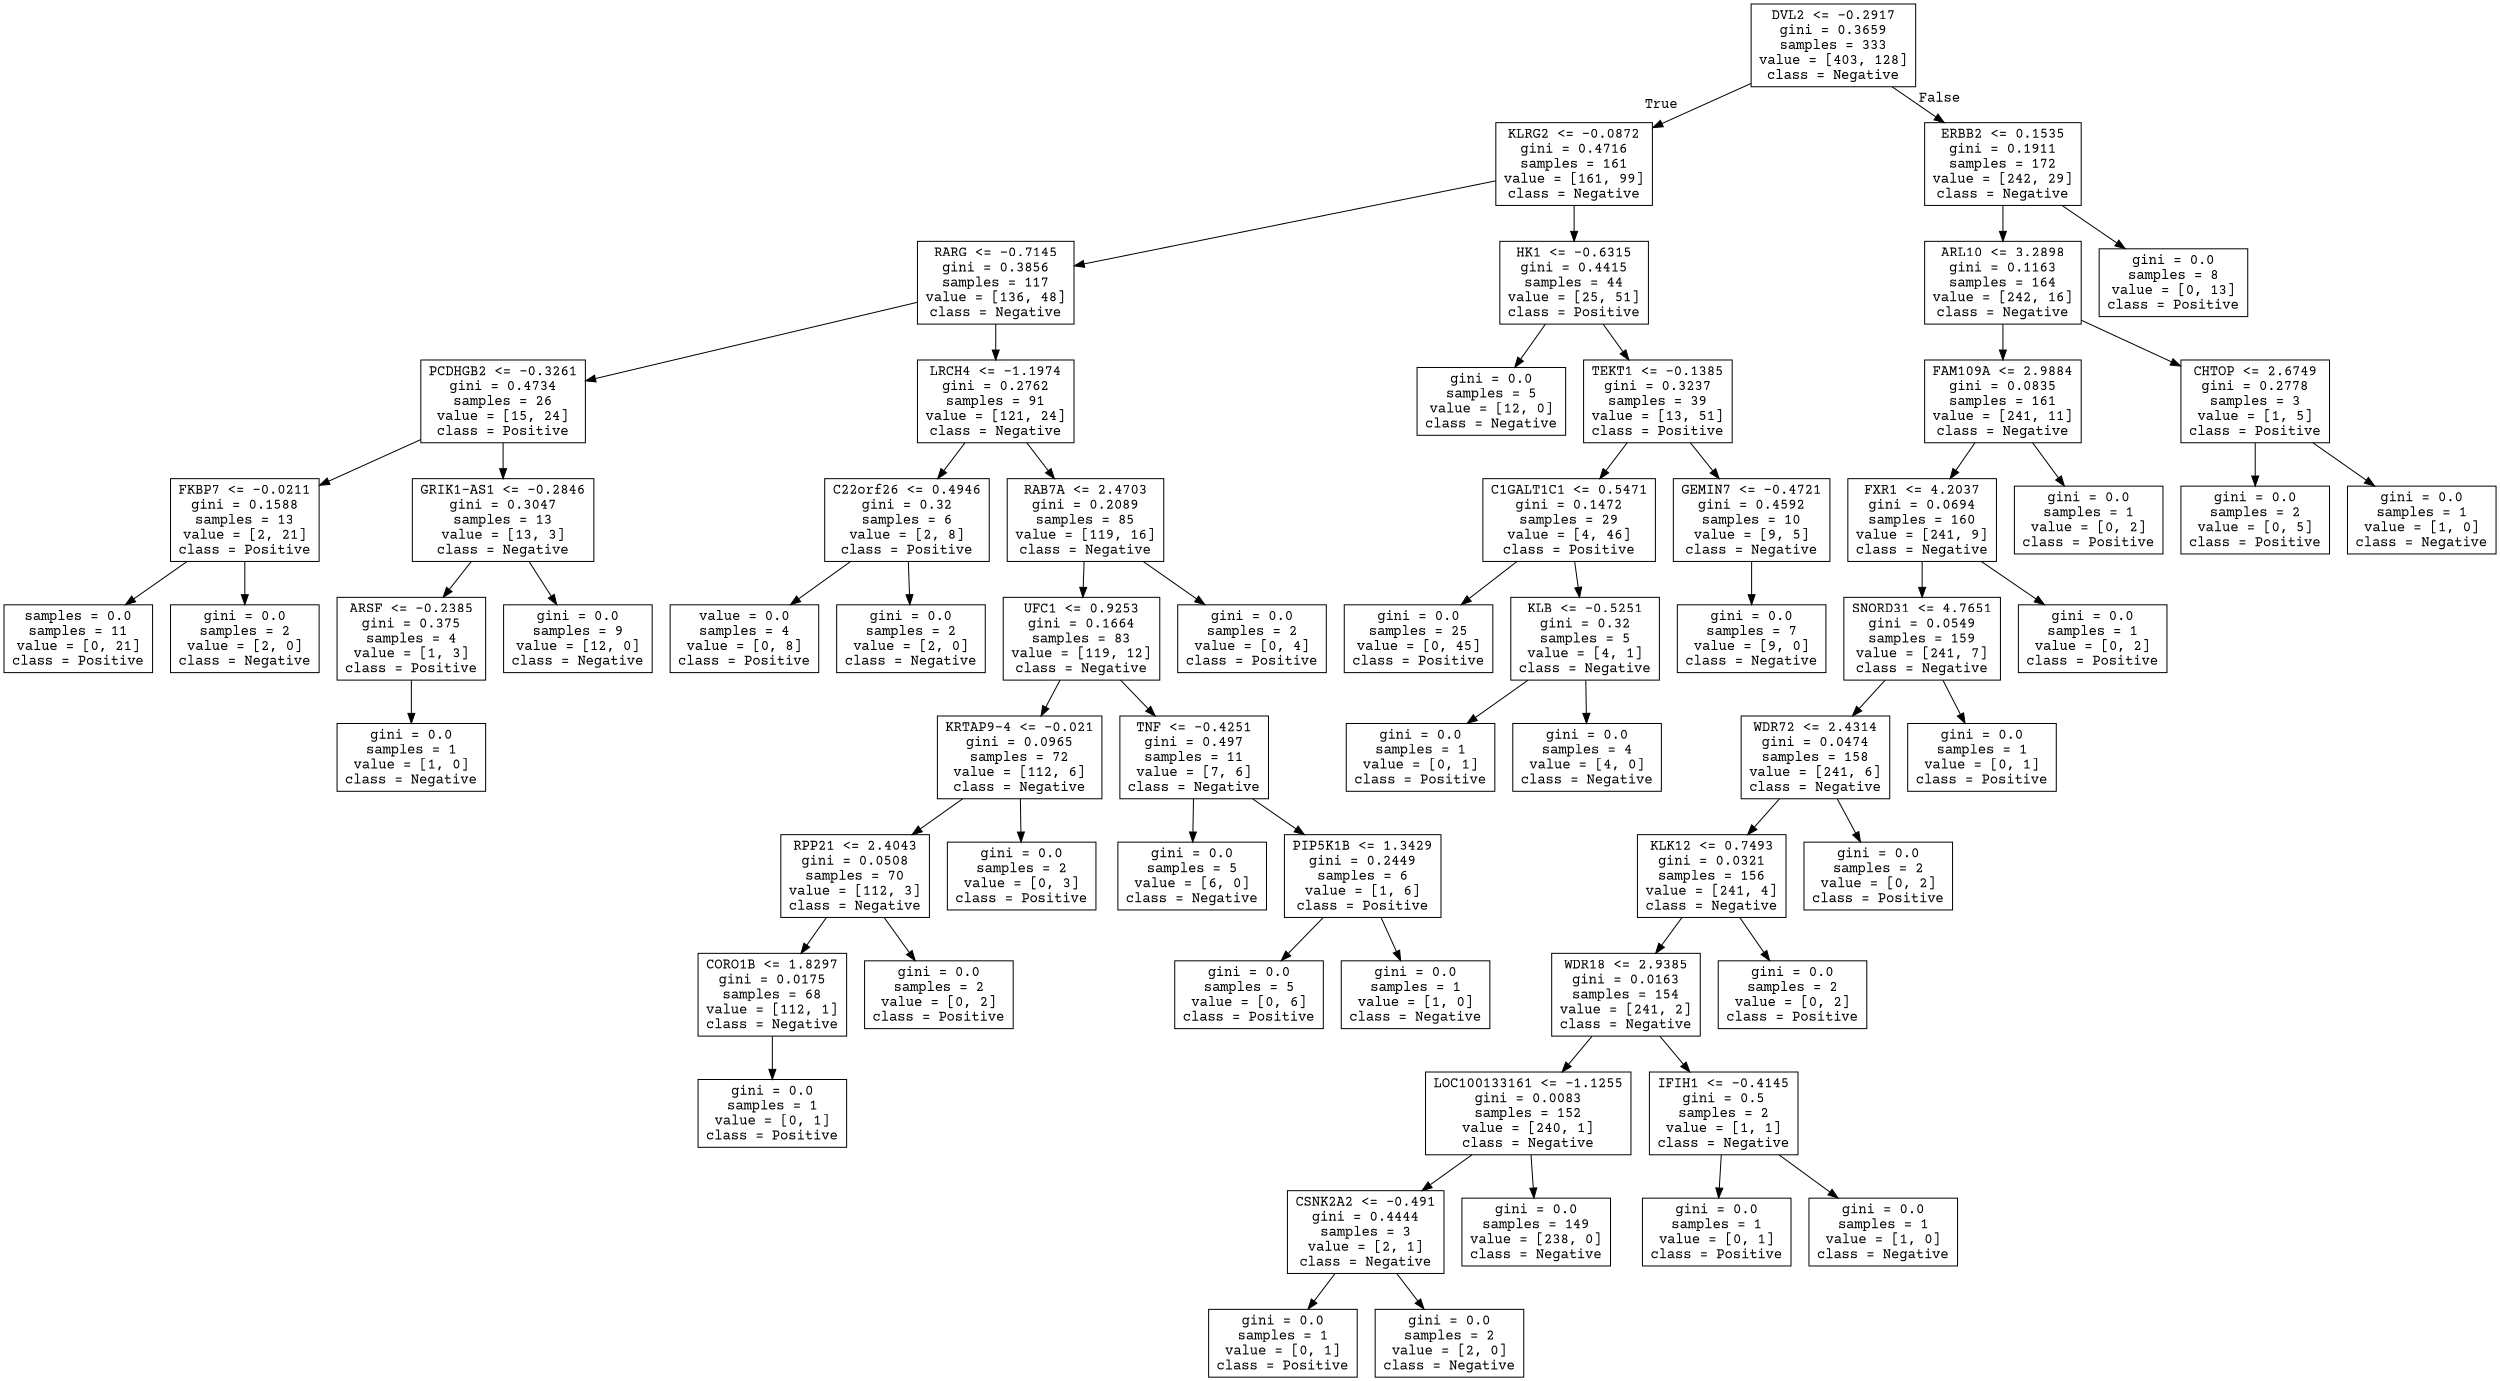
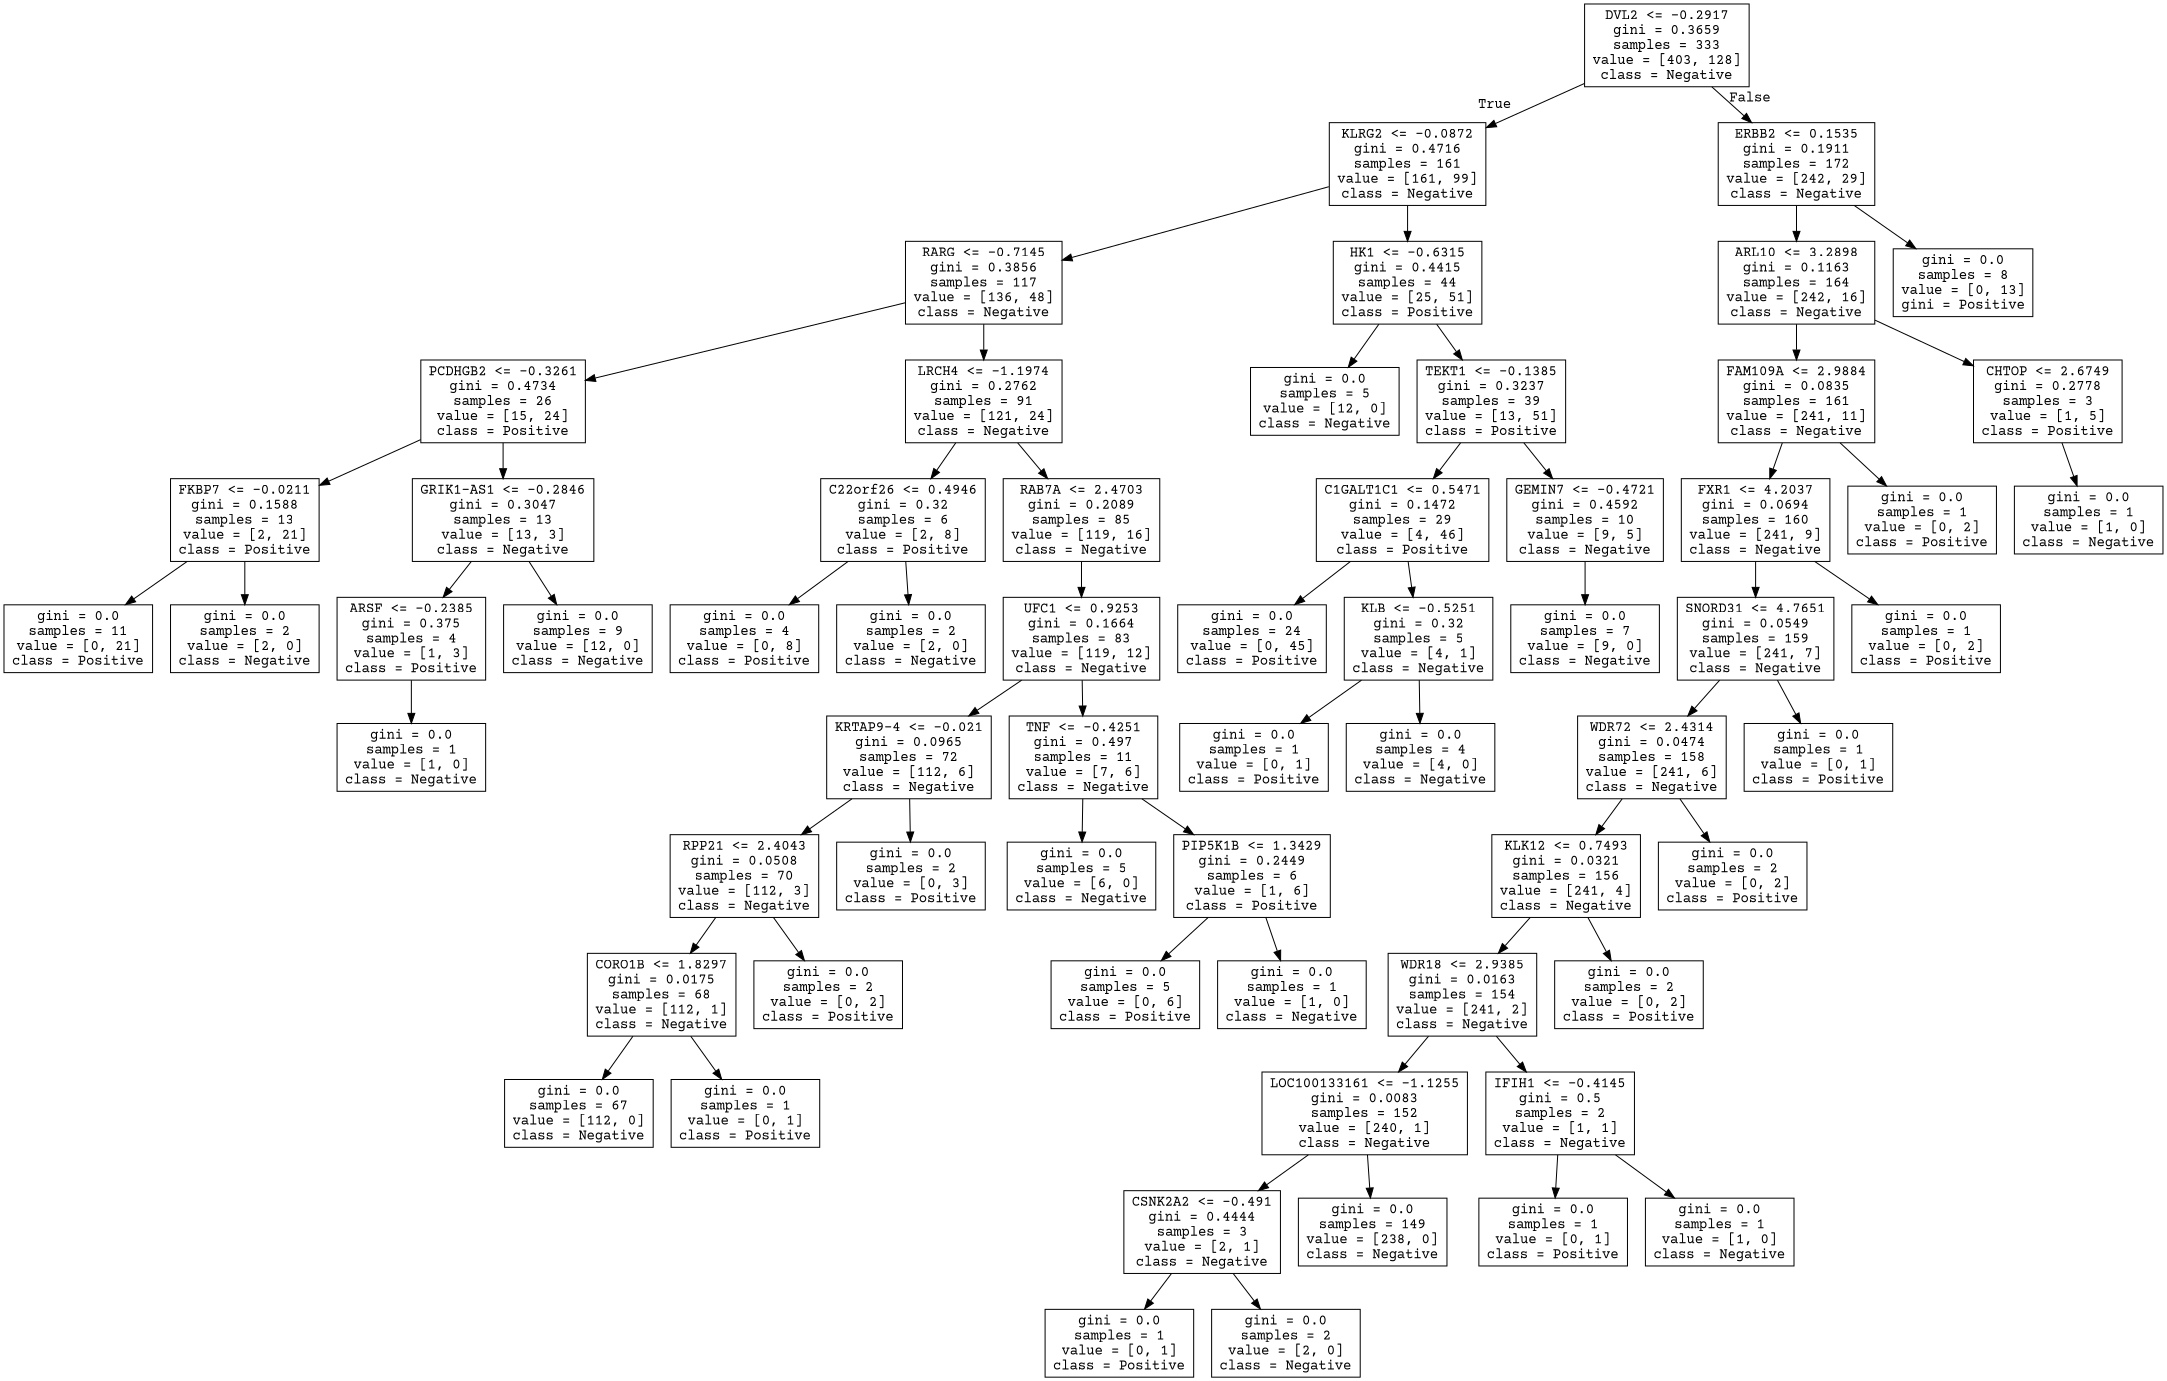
node "gini = 0.0 samples = 8 value = [0, 13] class = Positive": label "gini = 0.0 samples = 8 value = [0, 13] class = Positive" -> "gini = 0.0 samples = 8 value = [0, 13] gini = Positive"
node "gini = 0.0 samples = 2 value = [0, 5] class = Positive": removed
node "samples = 0.0 samples = 11 value = [0, 21] class = Positive": label "samples = 0.0 samples = 11 value = [0, 21] class = Positive" -> "gini = 0.0 samples = 11 value = [0, 21] class = Positive"
node "value = 0.0 samples = 4 value = [0, 8] class = Positive": label "value = 0.0 samples = 4 value = [0, 8] class = Positive" -> "gini = 0.0 samples = 4 value = [0, 8] class = Positive"
node "gini = 0.0 samples = 2 value = [0, 4] class = Positive": removed
node "gini = 0.0 samples = 25 value = [0, 45] class = Positive": label "gini = 0.0 samples = 25 value = [0, 45] class = Positive" -> "gini = 0.0 samples = 24 value = [0, 45] class = Positive"
node "gini = 0.0 samples = 67 value = [112, 0] class = Negative": added
